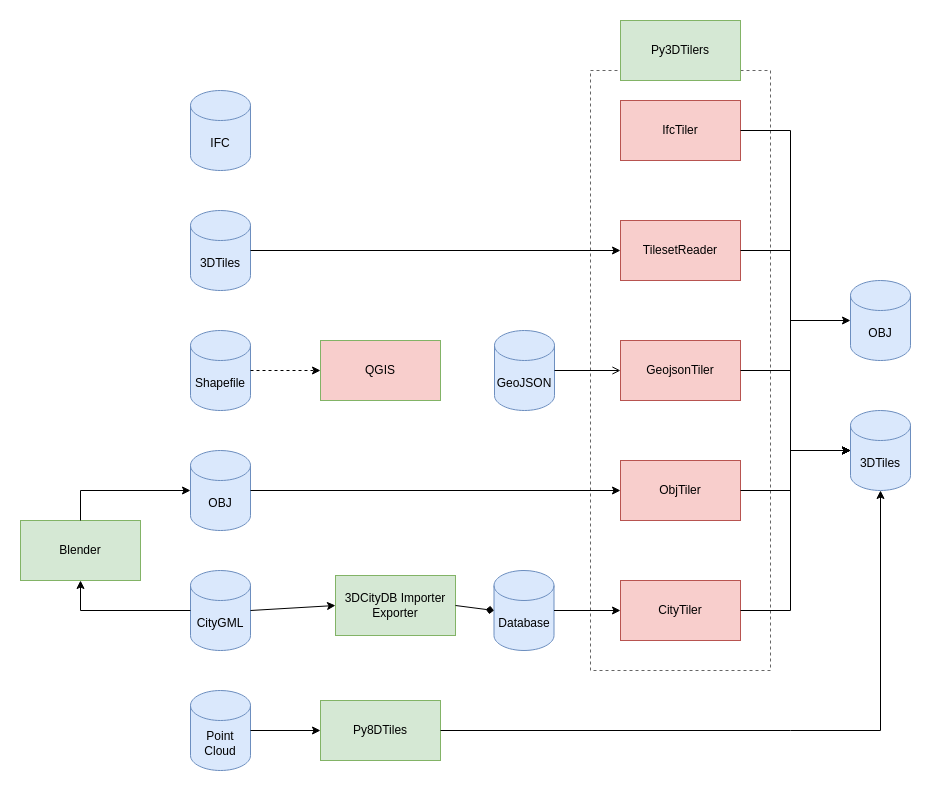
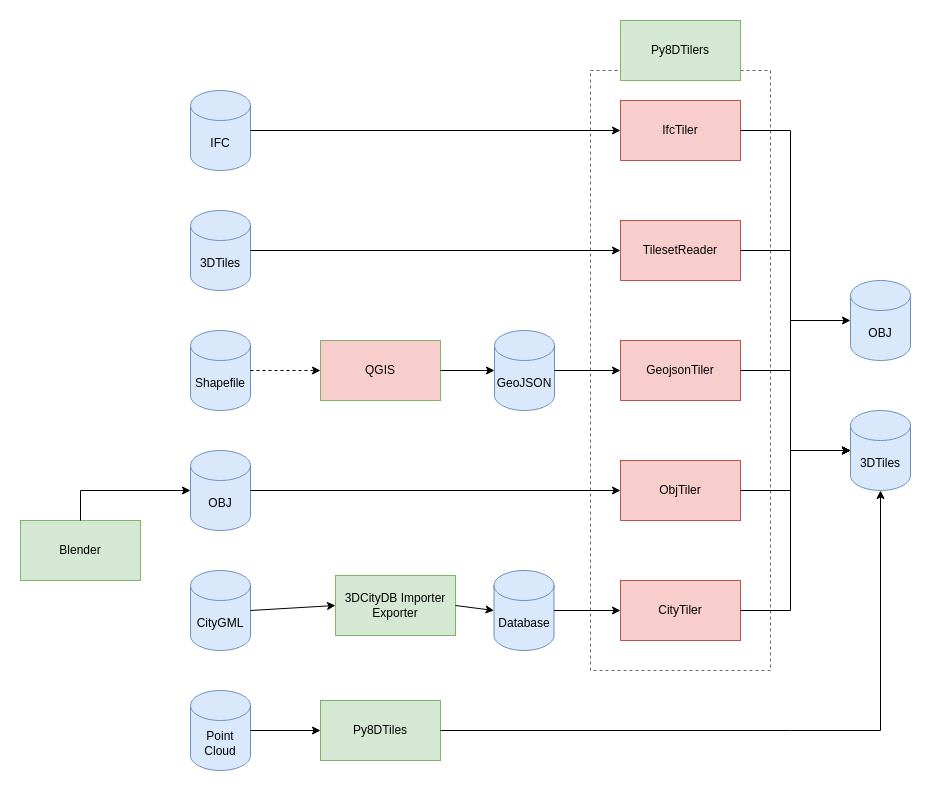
node "Py3DTilers": label "Py3DTilers" -> "Py8DTilers"
edge "IFC" -> "IfcTiler": added
edge "QGIS" -> "GeoJSON": added
edge "GeoJSON" -> "GeojsonTiler": arrowhead open -> classic
edge "3DCityDB Importer Exporter" -> "Database": arrowhead diamond -> classic
edge "CityGML" -> "Blender": removed
